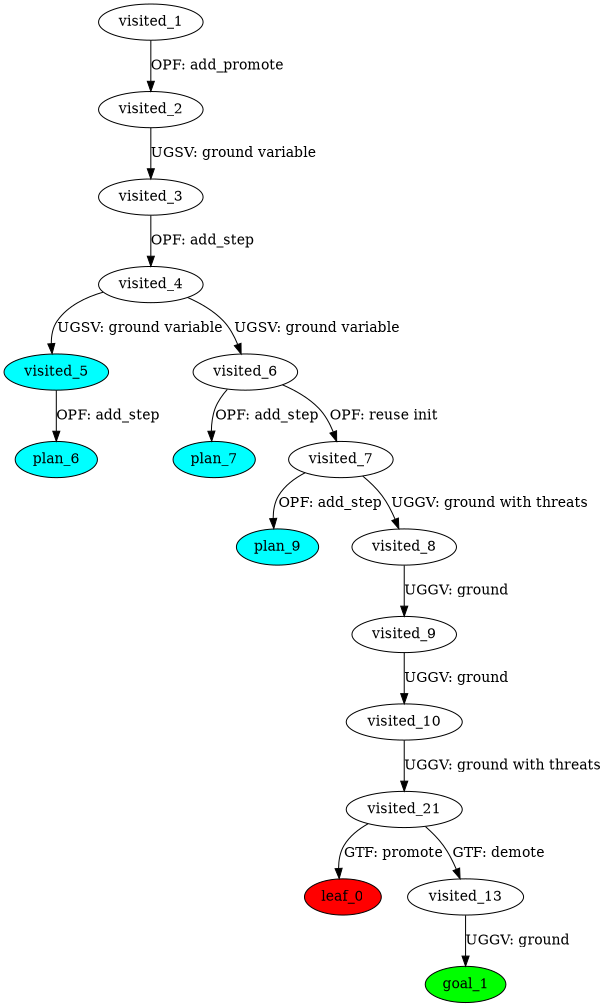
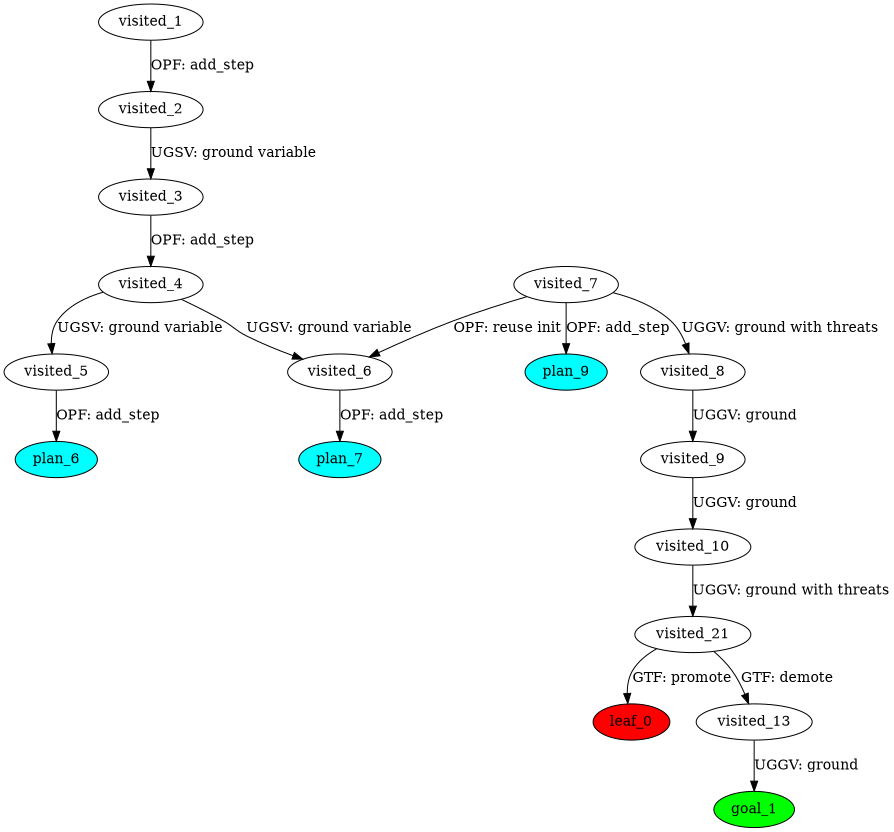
edge "visited_1" -> "visited_2": label "OPF: add_promote" -> "OPF: add_step"
node "visited_5": fillcolor cyan -> white
edge "visited_6" -> "visited_7": reversed
